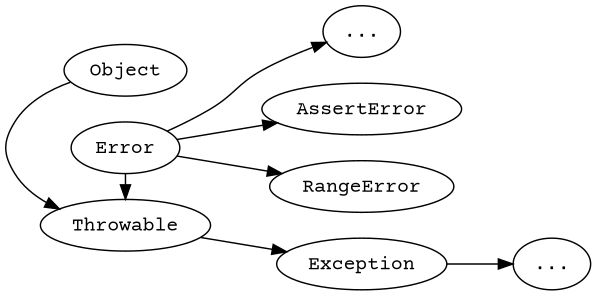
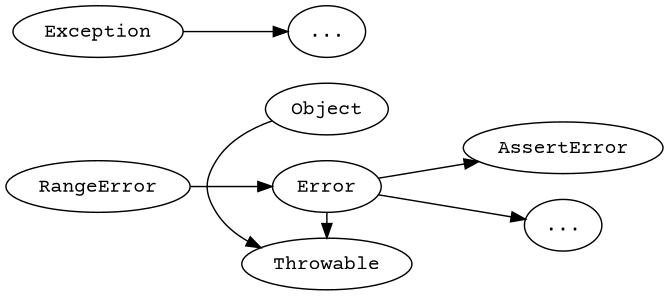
edge "Error" -> "RangeError": reversed
edge "Throwable" -> "Exception": removed
